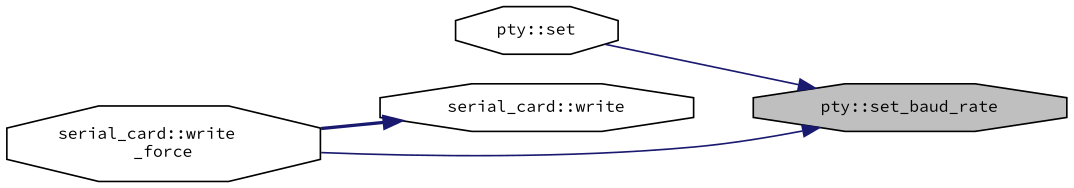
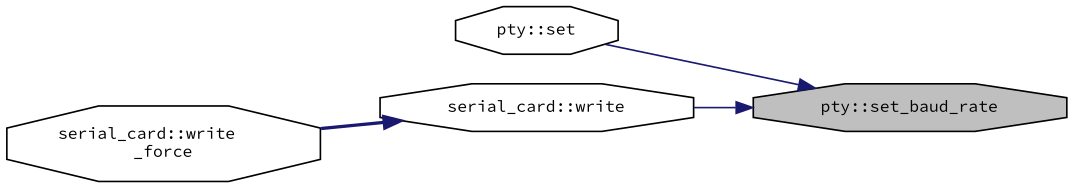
edge "serial_card::write _force" -> "pty::set_baud_rate": now "serial_card::write" -> "pty::set_baud_rate"
